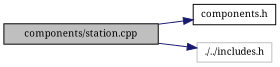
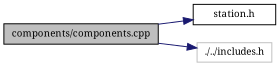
node "components.h": label "components.h" -> "station.h"
node "components/station.cpp": label "components/station.cpp" -> "components/components.cpp"
